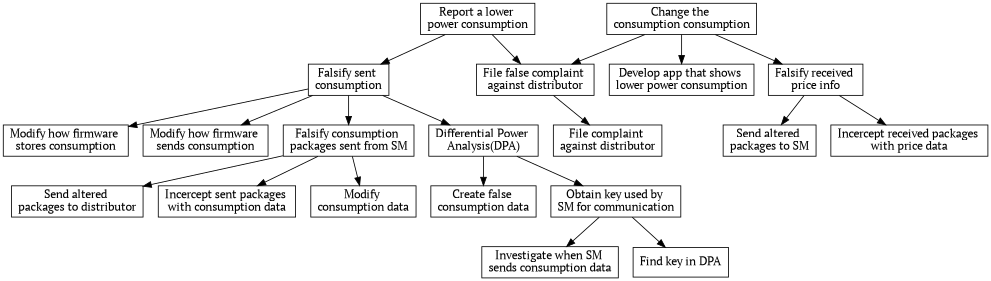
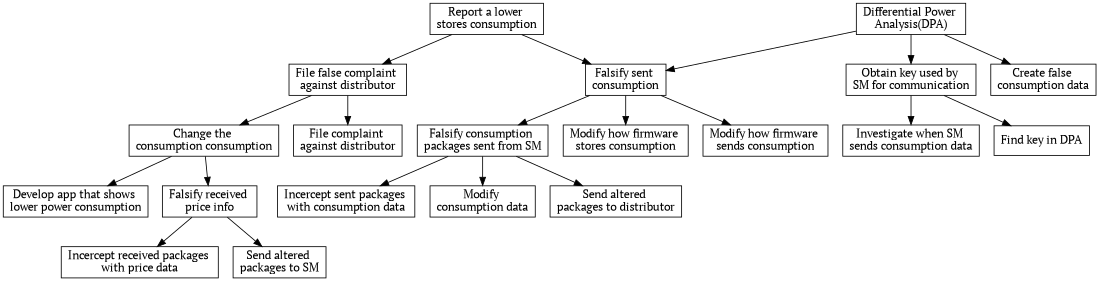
node "Report a lower power consumption": label "Report a lower power consumption" -> "Report a lower stores consumption"
edge "Change the consumption consumption" -> "File false complaint against distributor": reversed
edge "Falsify sent consumption" -> "Differential Power Analysis(DPA)": reversed
